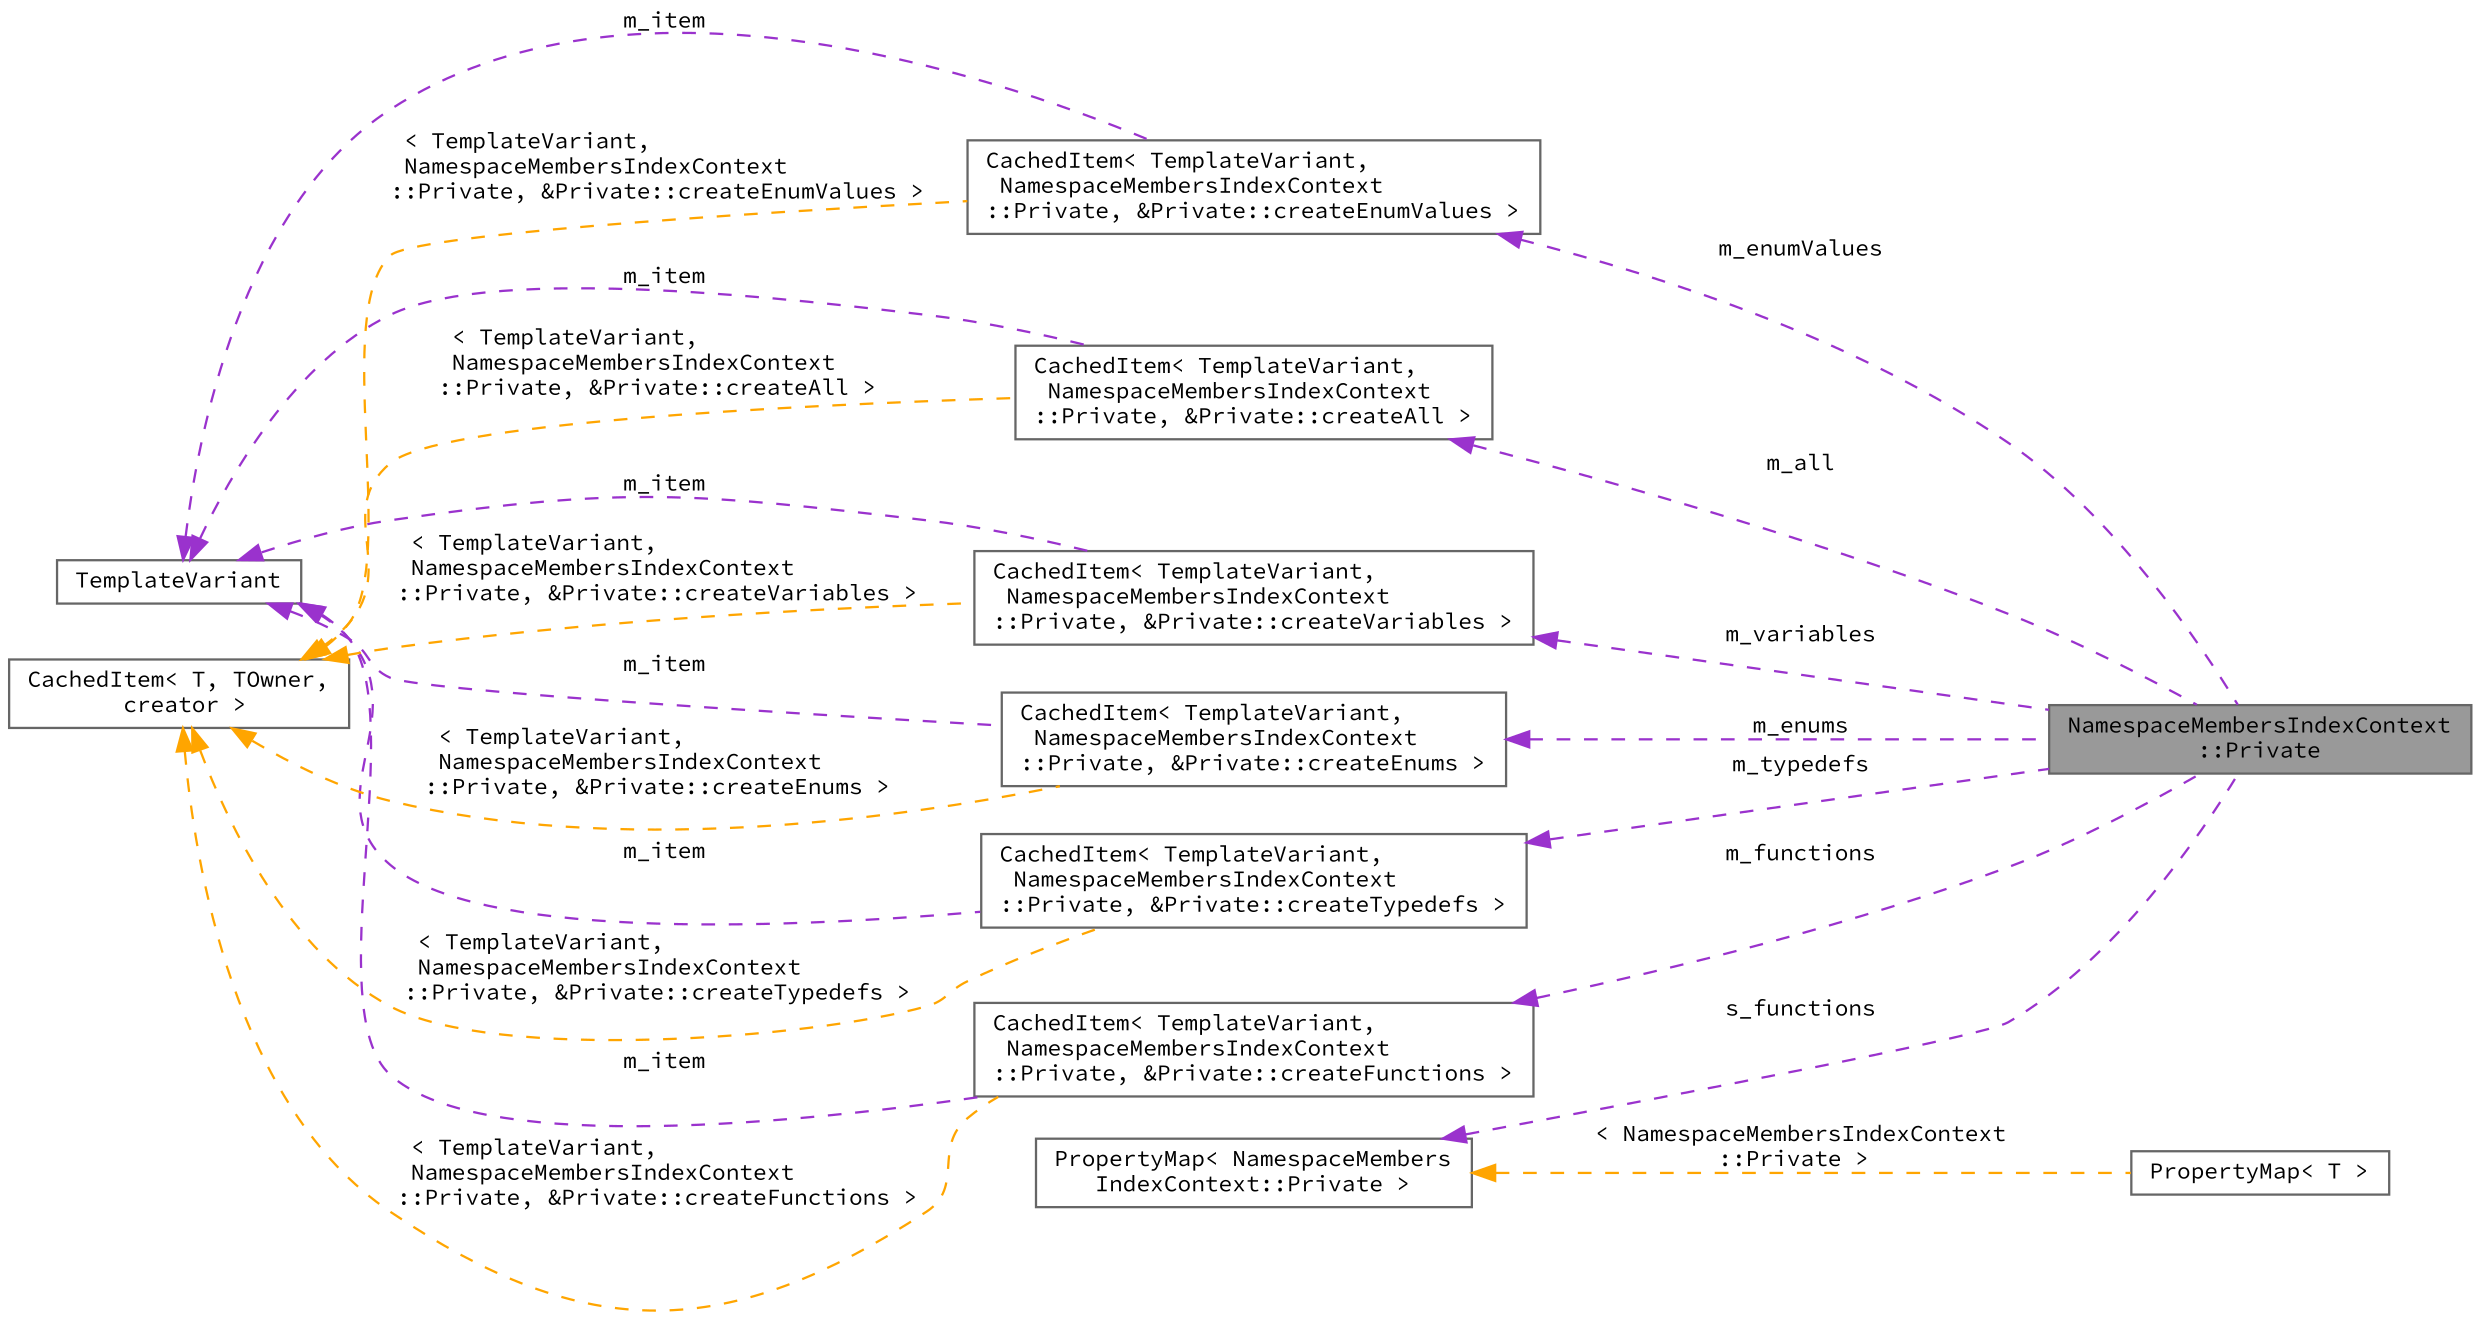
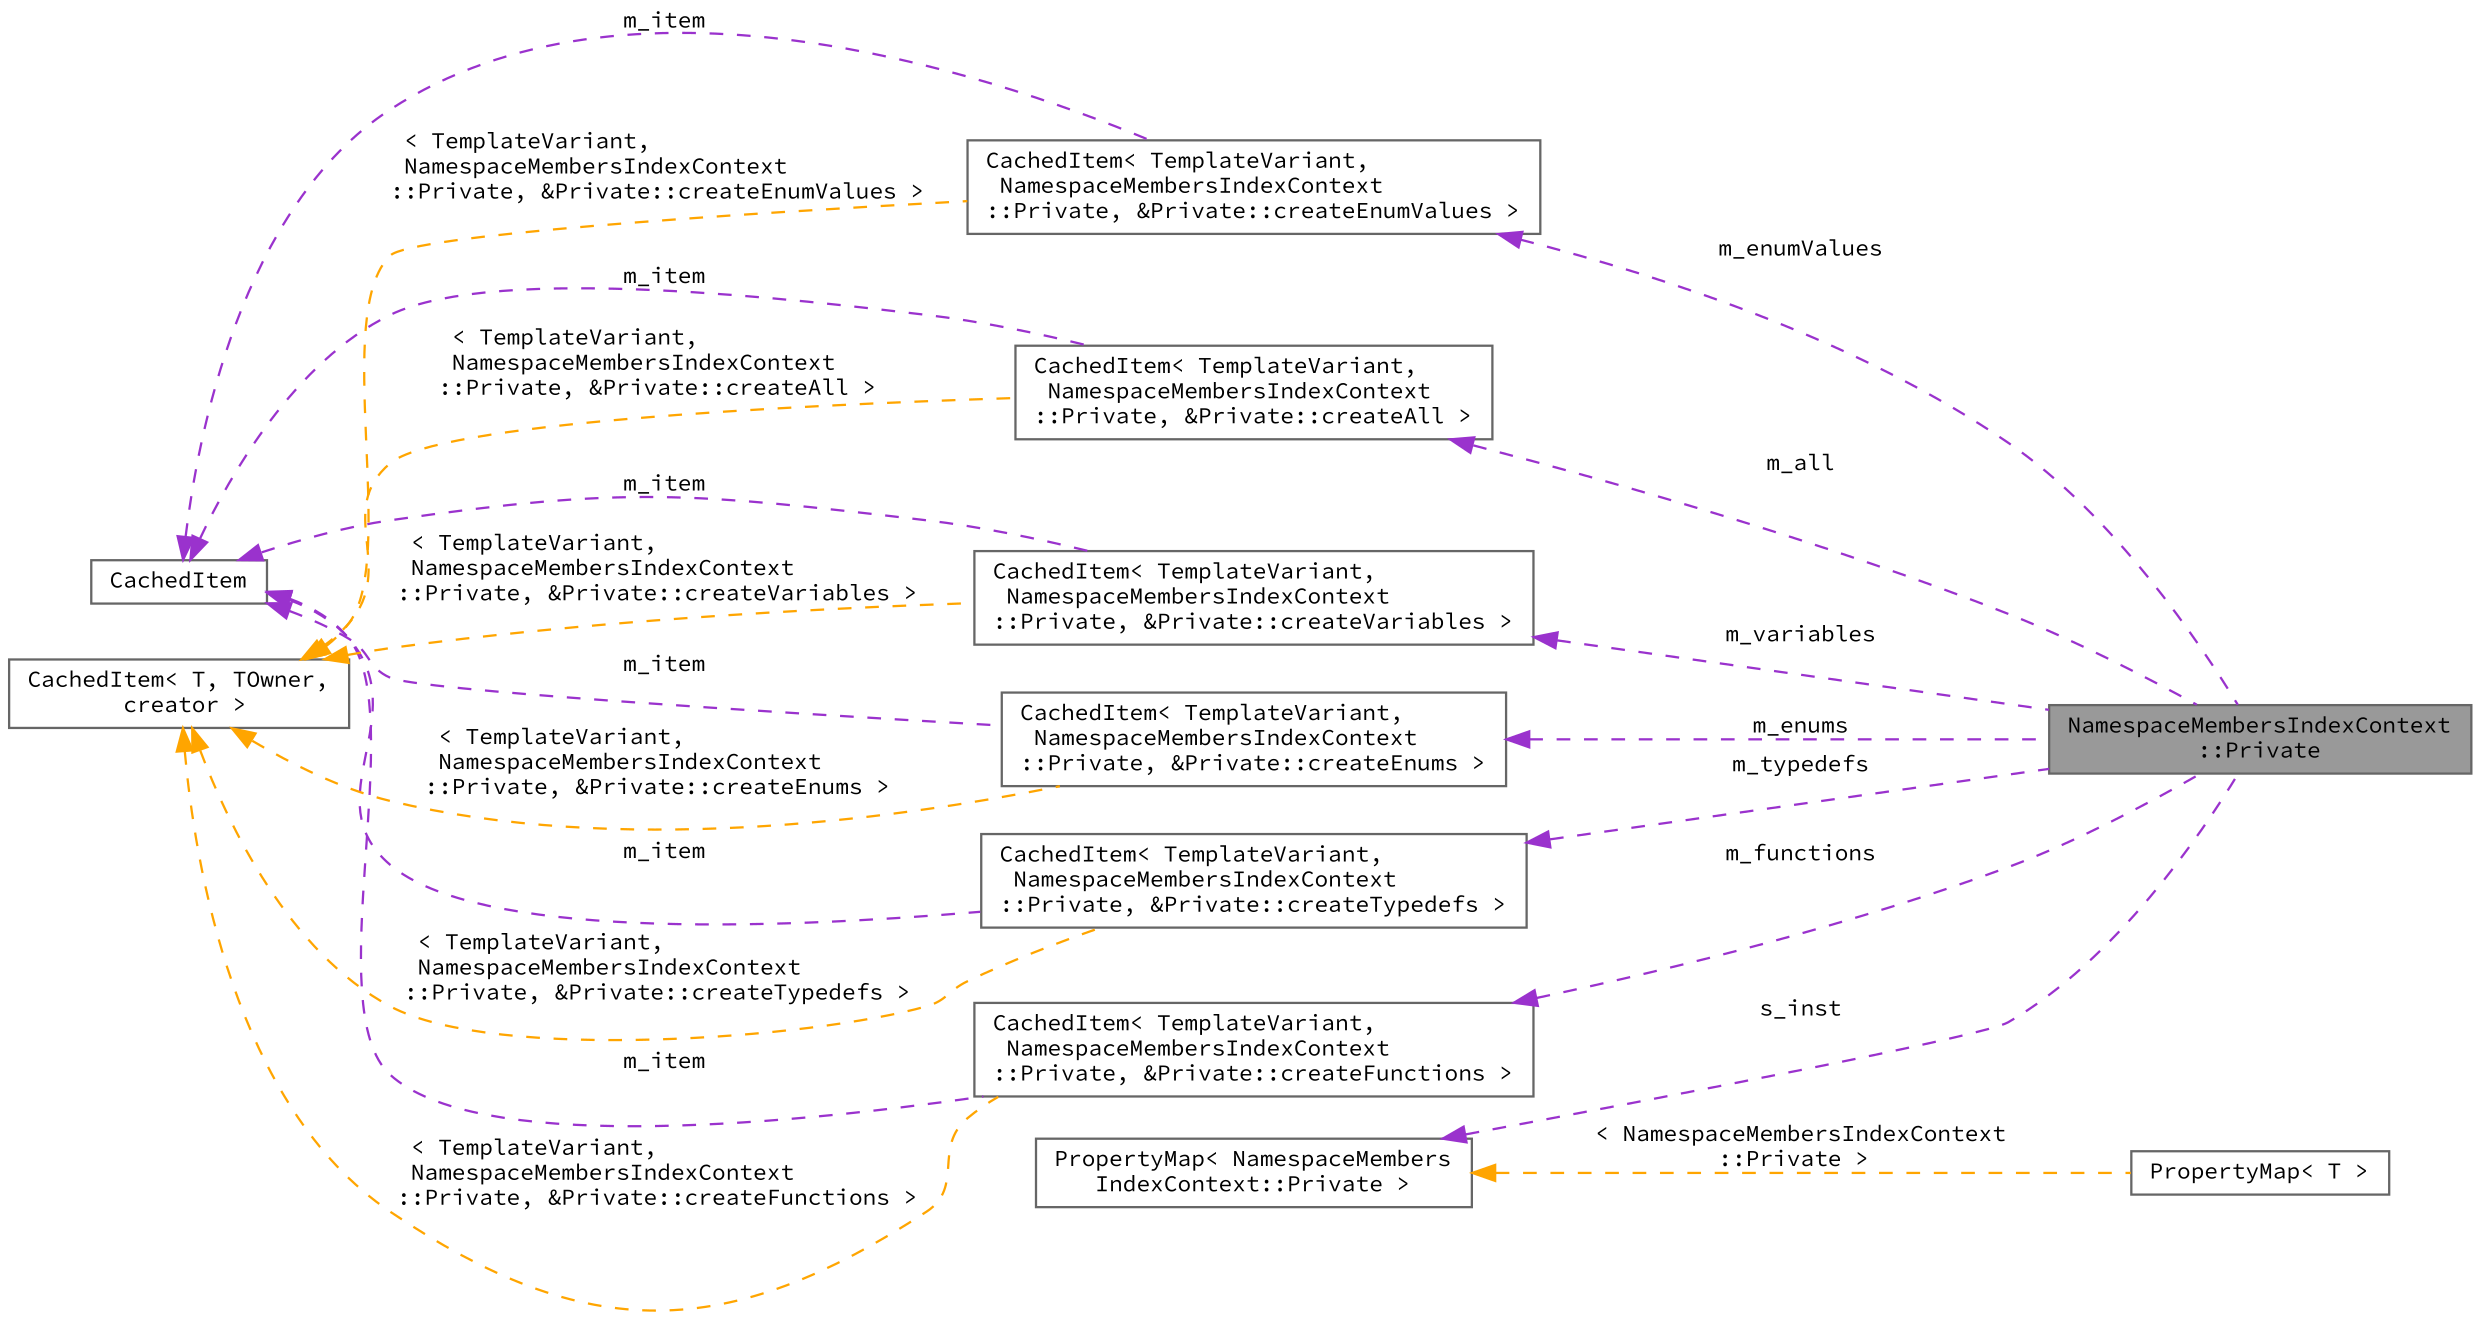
node "TemplateVariant": label "TemplateVariant" -> "CachedItem"
edge "NamespaceMembersIndexContext ::Private" -> "PropertyMap< NamespaceMembers IndexContext::Private >": label " s_functions" -> " s_inst"
